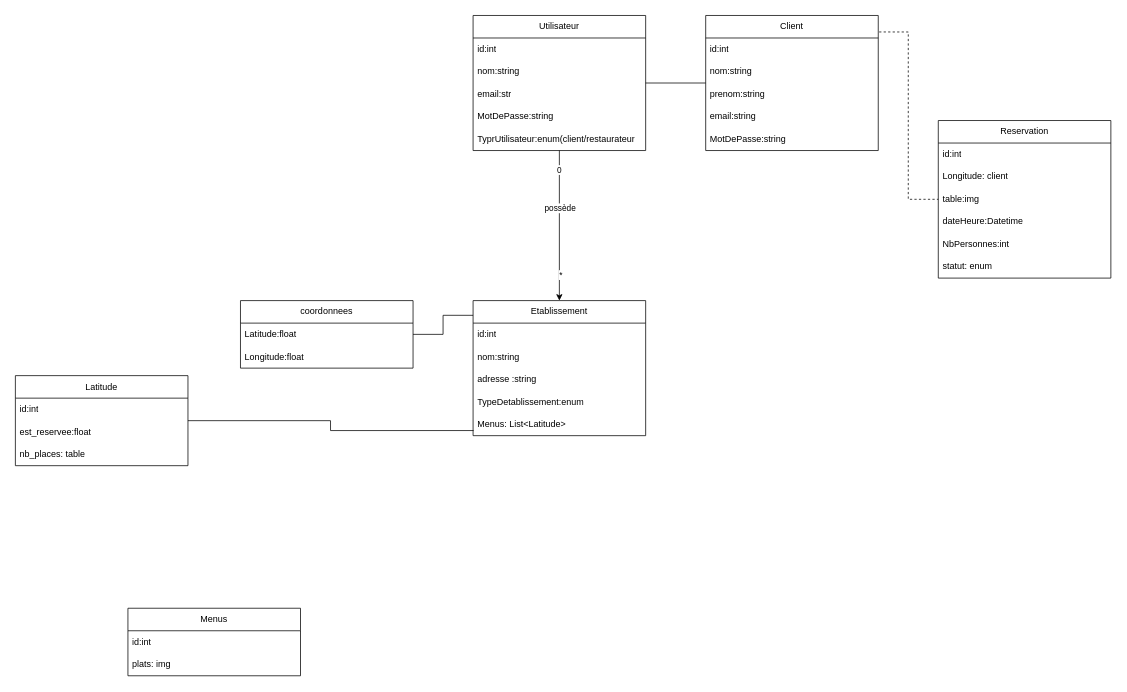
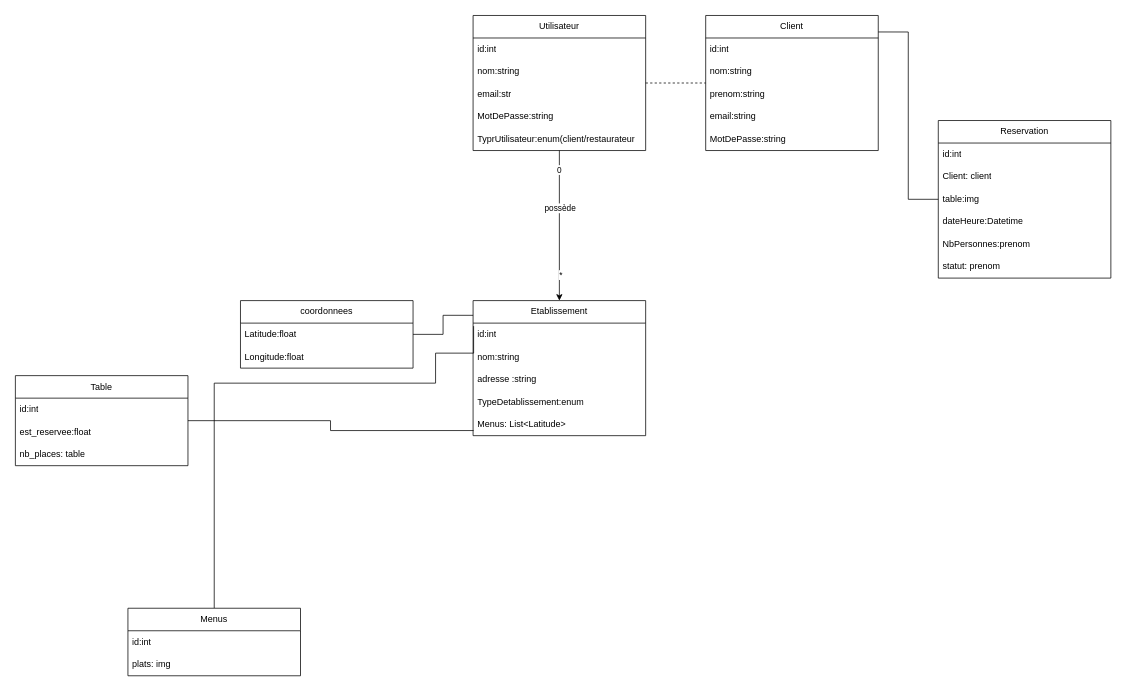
edge "Utilisateur" -- "Client": style solid -> dashed
edge "Client" -- "Reservation": style dashed -> solid
node "Longitude: client": label "Longitude: client" -> "Client: client"
node "NbPersonnes:int": label "NbPersonnes:int" -> "NbPersonnes:prenom"
node "statut: enum": label "statut: enum" -> "statut: prenom"
edge "Etablissement" -- "Menus": added
node "Latitude": label "Latitude" -> "Table"
